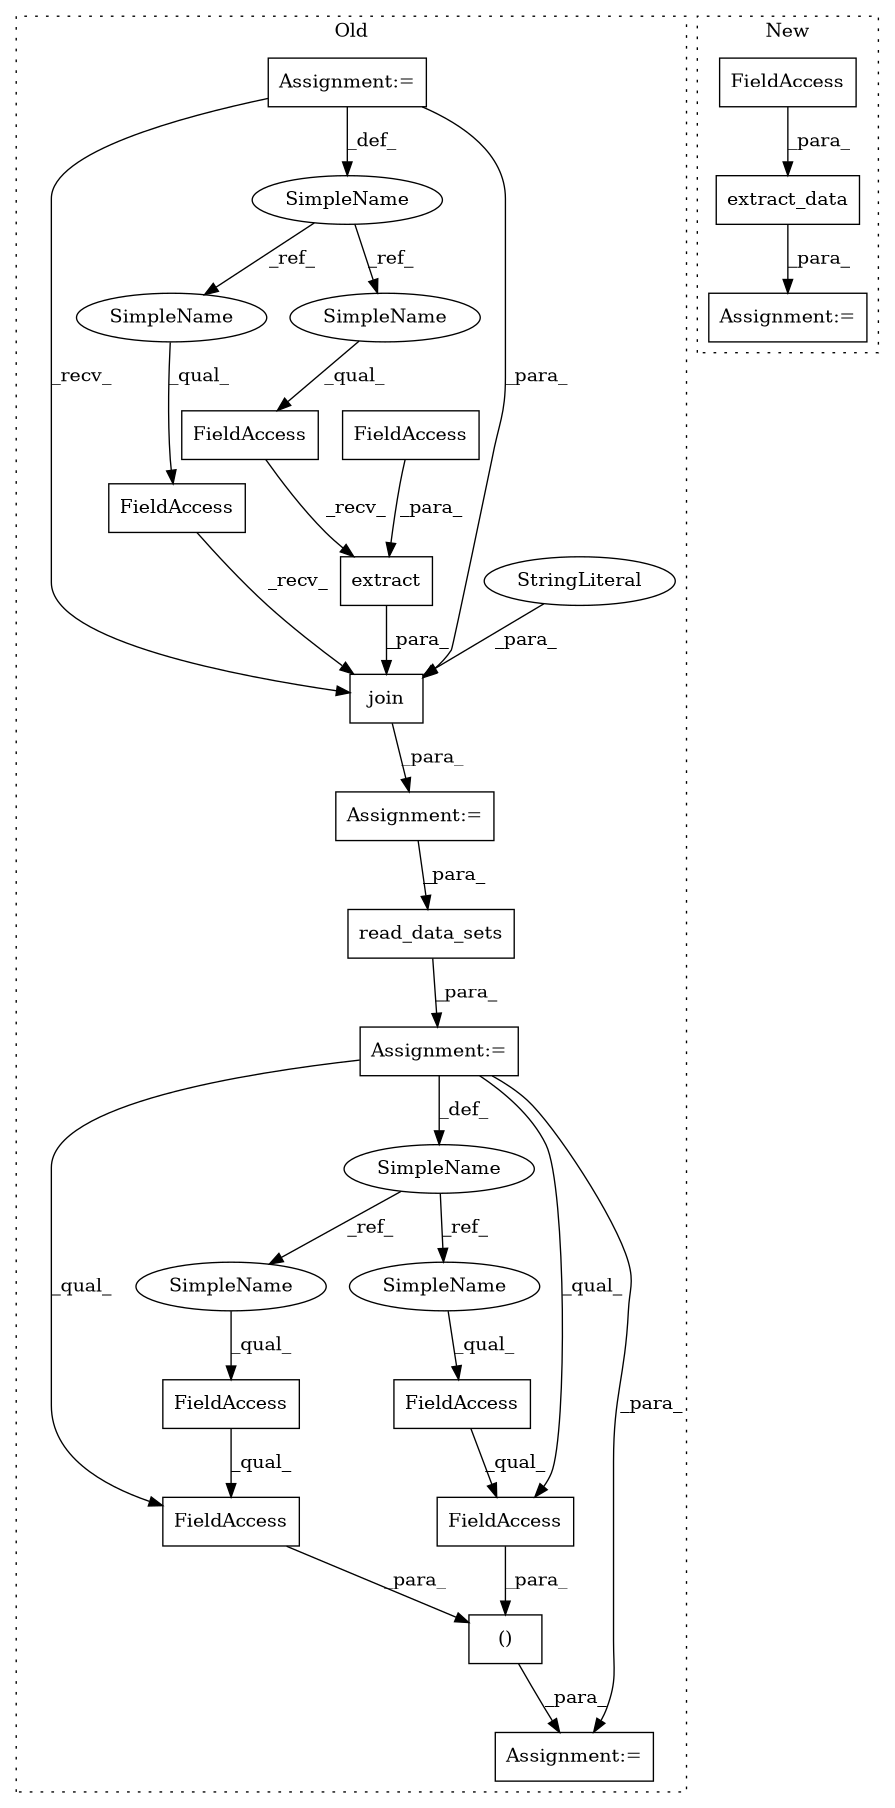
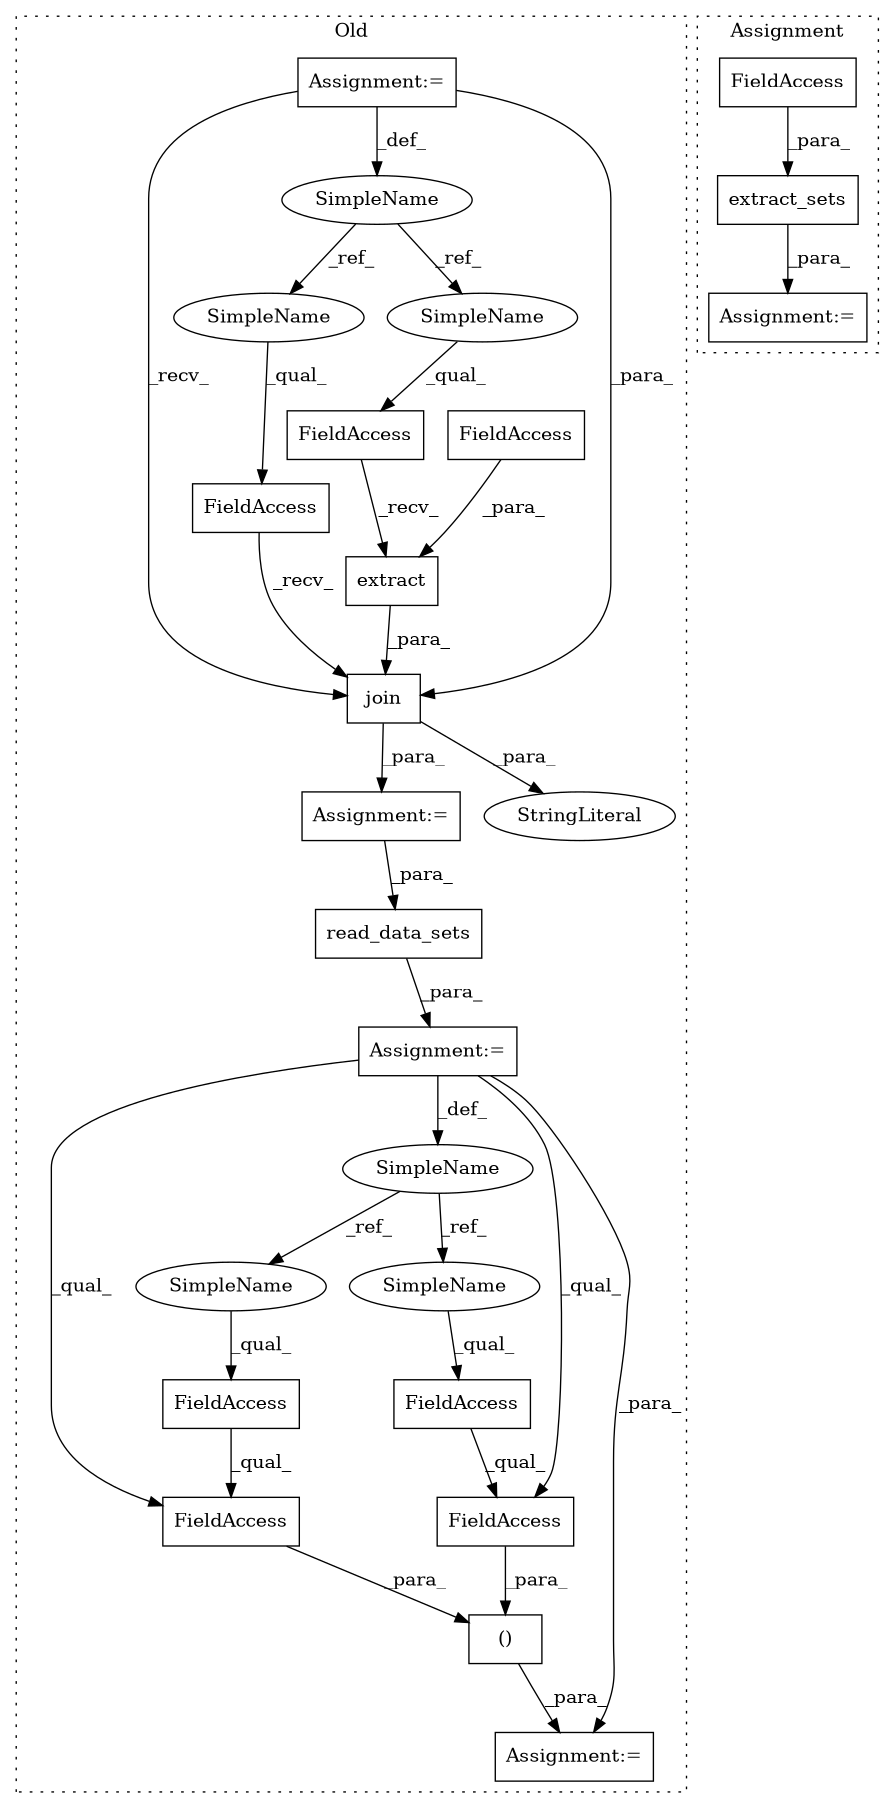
cluster "New": label "New" -> "Assignment"
node "extract_data": label "extract_data" -> "extract_sets"
edge "StringLiteral" -> "join": reversed
